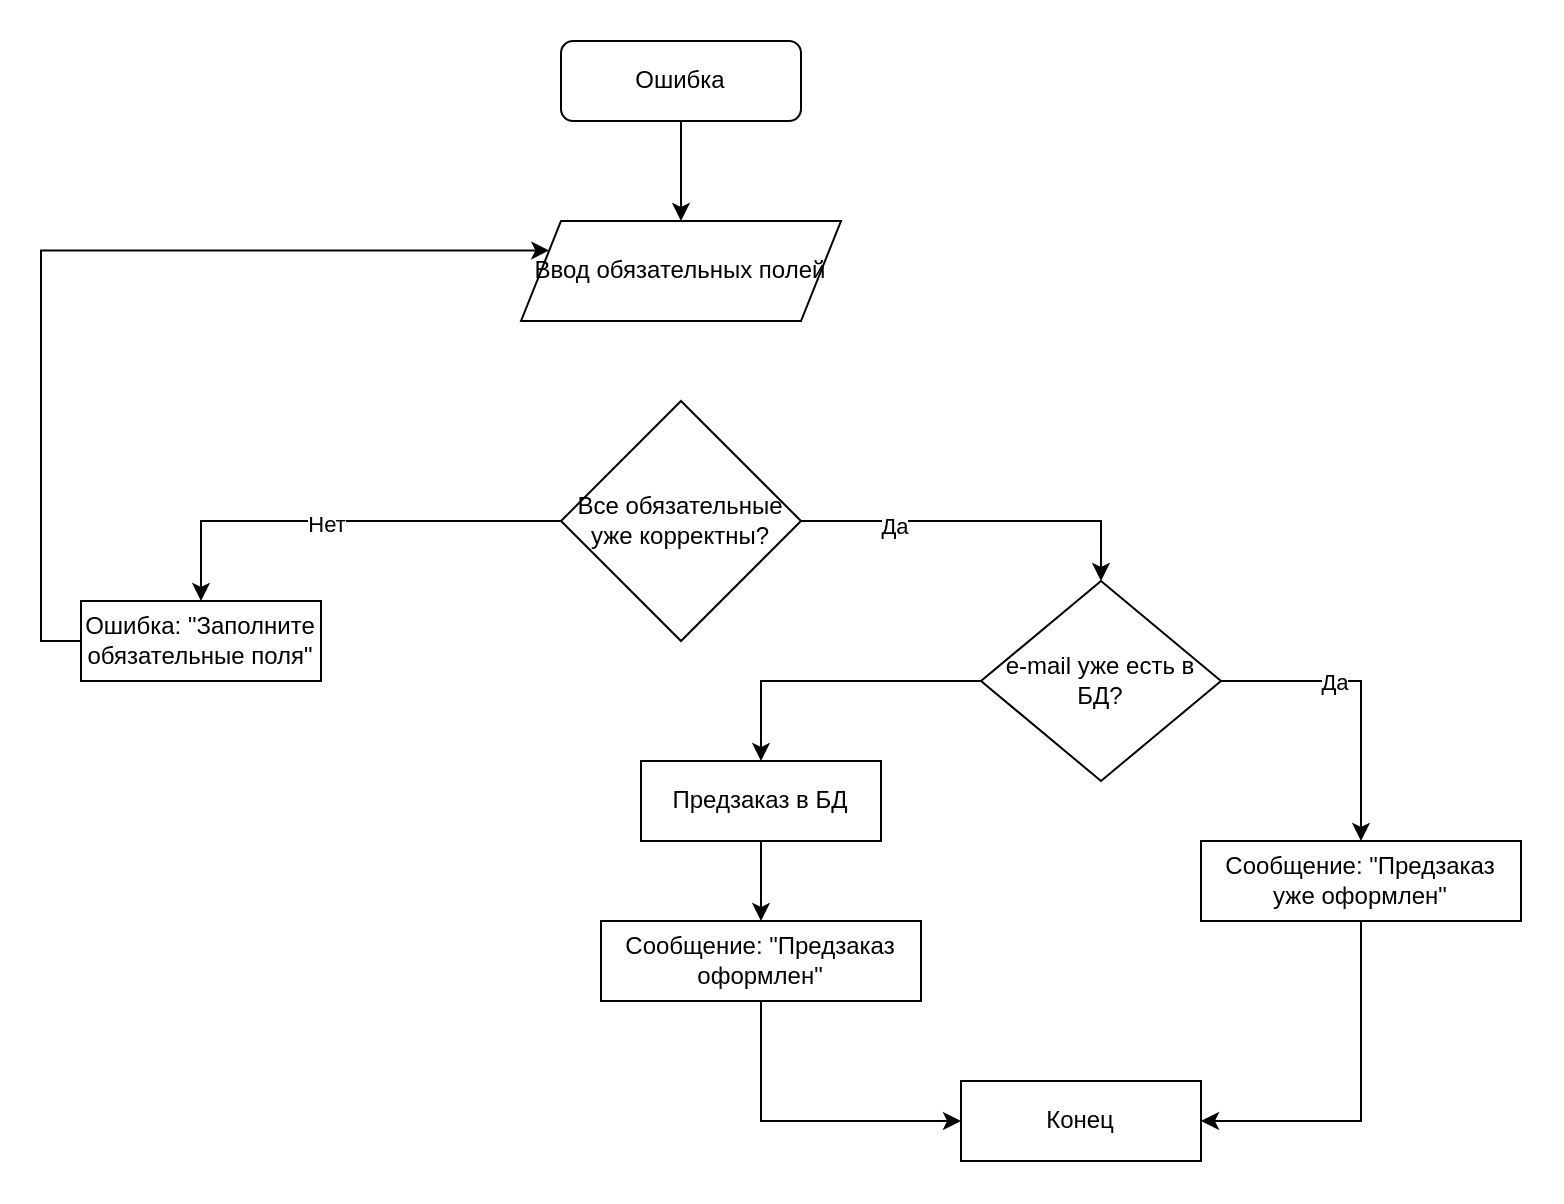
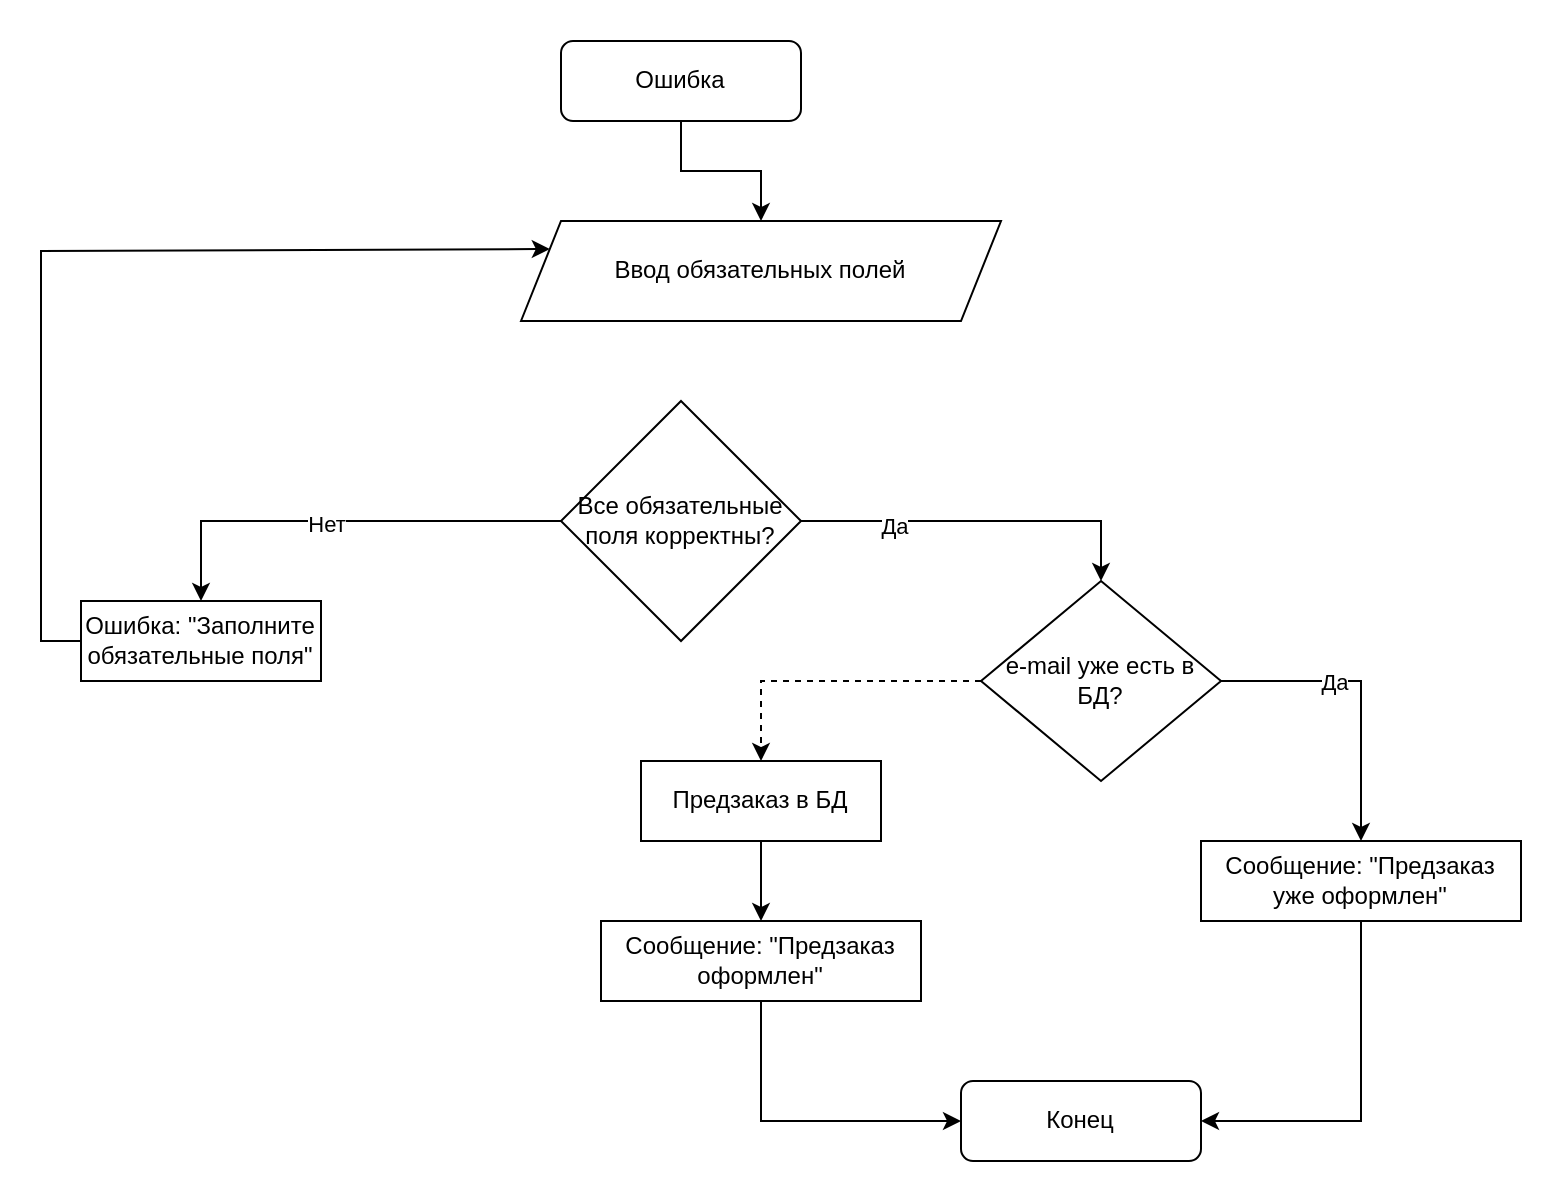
node "Ввод обязательных полей": size 320x100 -> 480x100
node "Все обязательные уже корректны?": label "Все обязательные уже корректны?" -> "Все обязательные поля корректны?"
edge "e-mail уже есть в БД?" -> "Предзаказ в БД": style solid -> dashed
node "Конец": shape rectangle -> rounded rectangle
